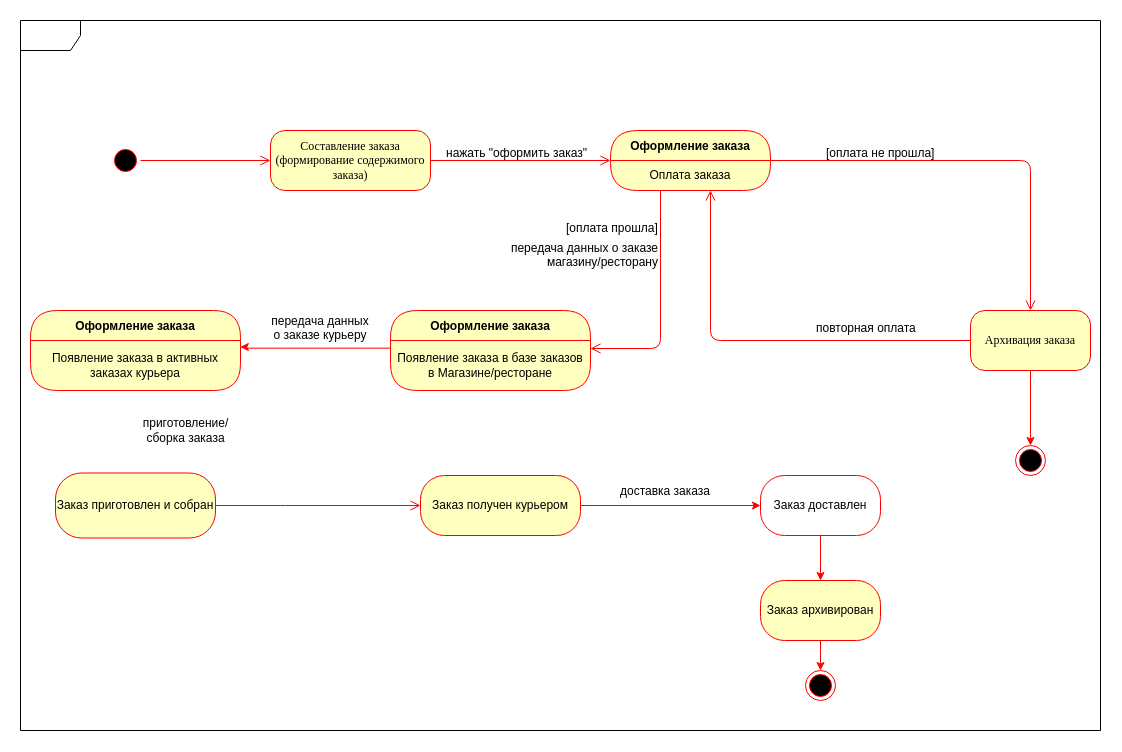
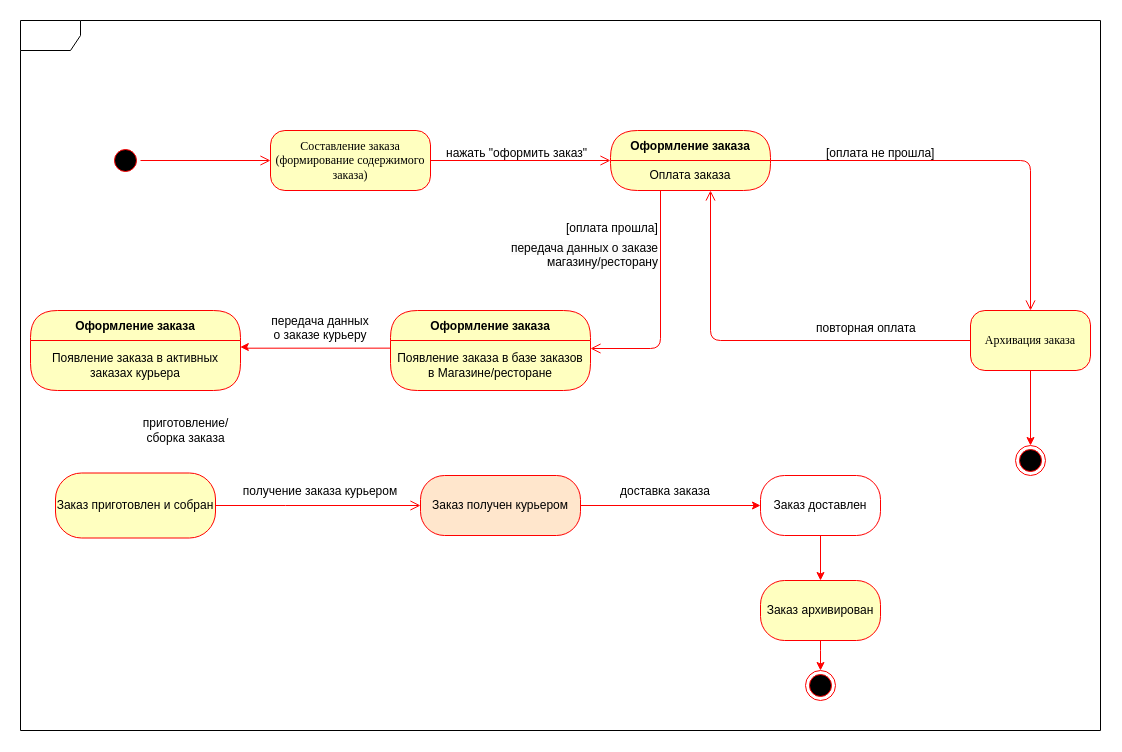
node "получение заказа курьером": added
node "Заказ получен курьером": fillcolor #ffffc0 -> #ffe6cc
